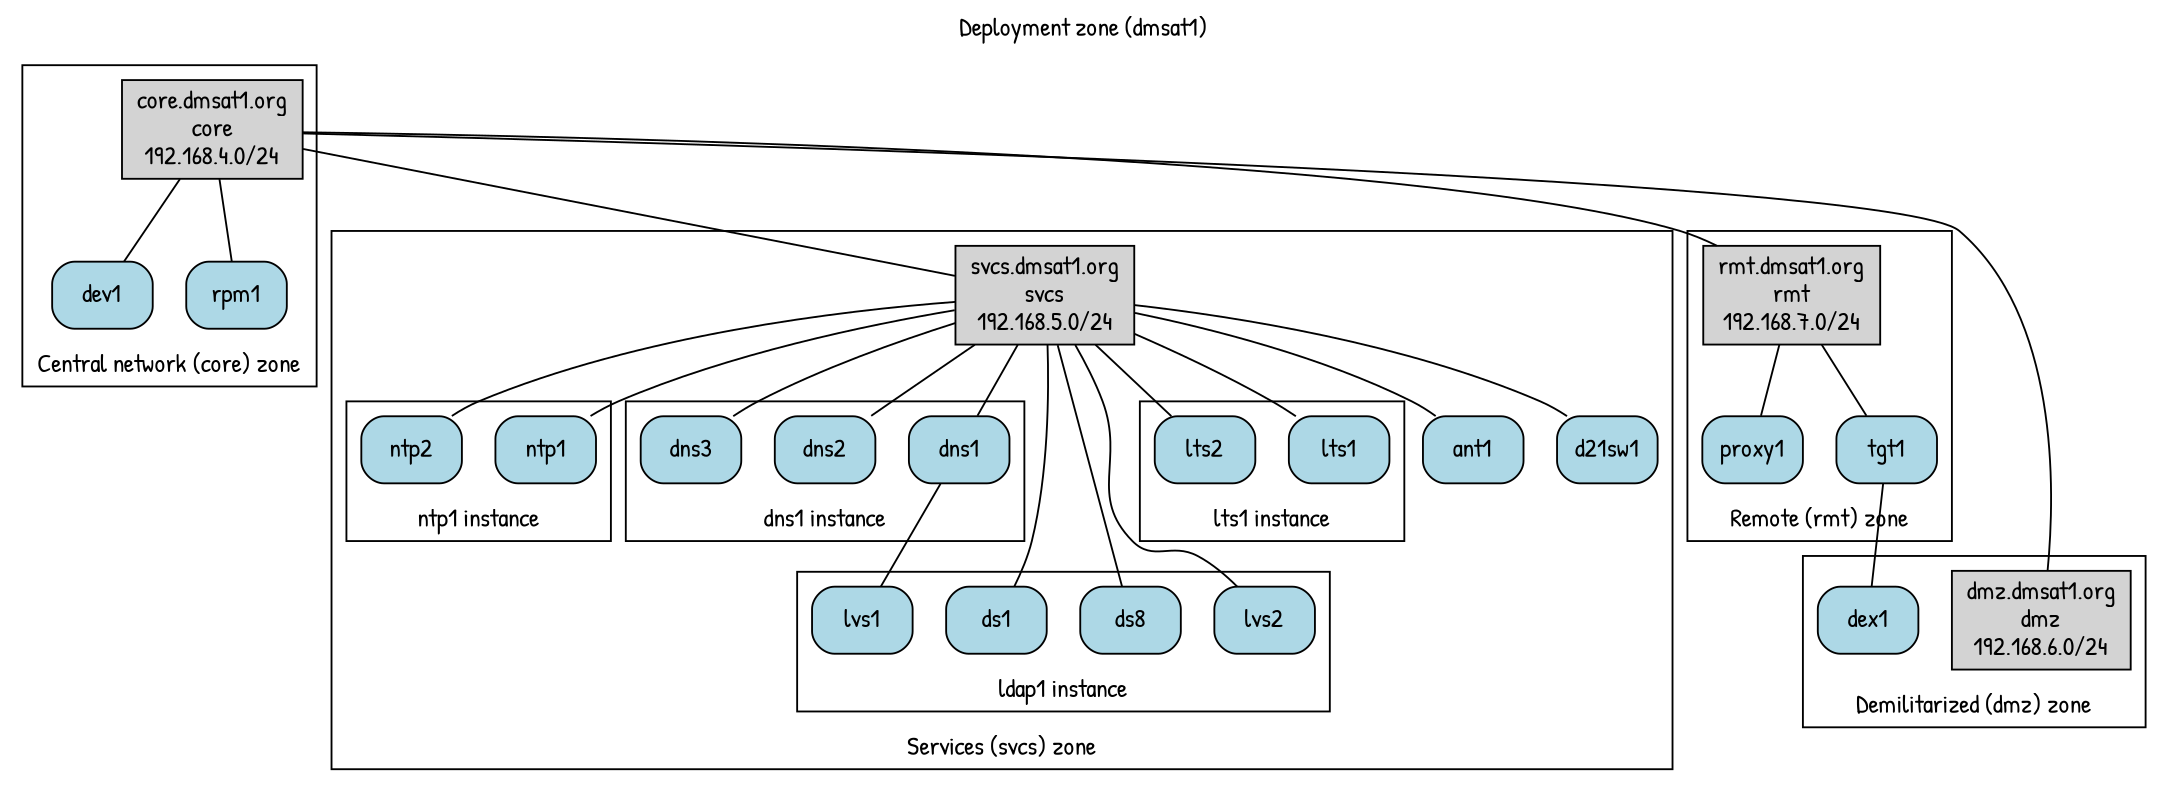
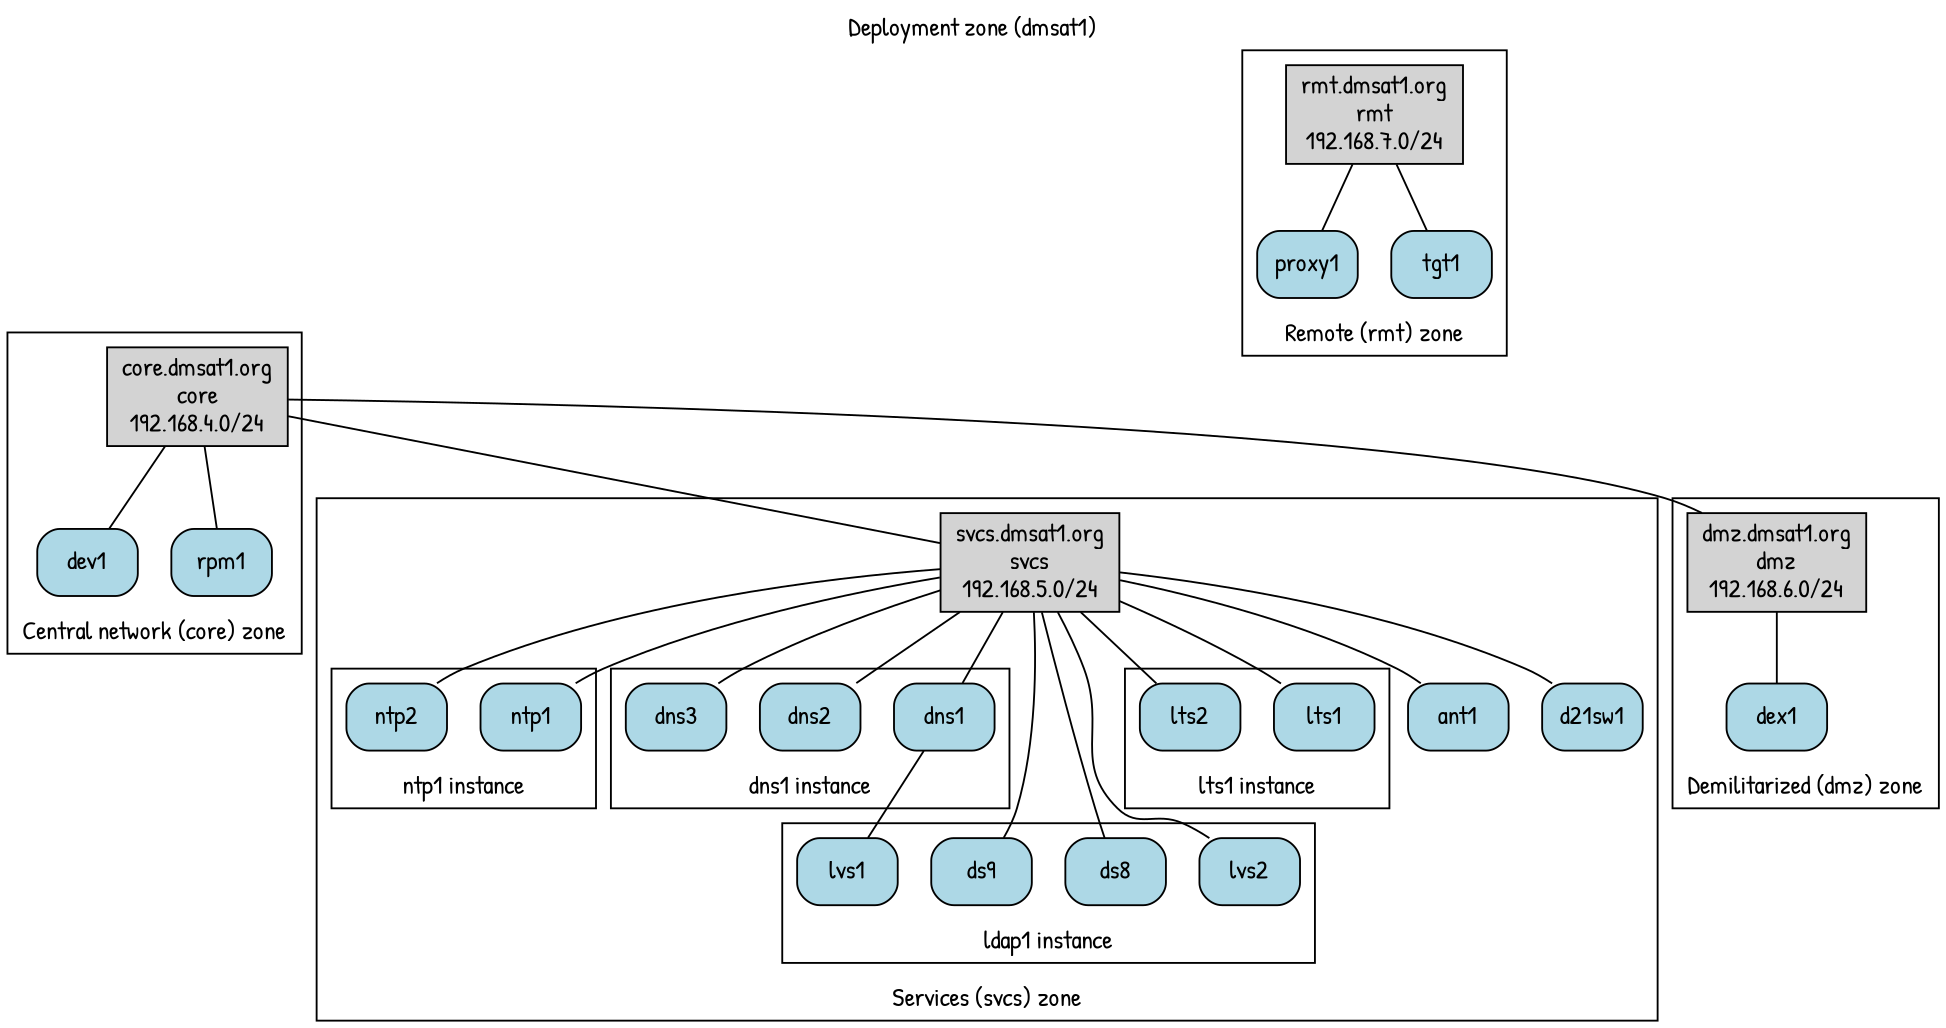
edge "core.dmsat1.org core 192.168.4.0/24" -- "rmt.dmsat1.org rmt 192.168.7.0/24": removed
edge "tgt1" -- "dex1": now "dmz.dmsat1.org dmz 192.168.6.0/24" -- "dex1"
node "ds1": label "ds1" -> "ds9"
